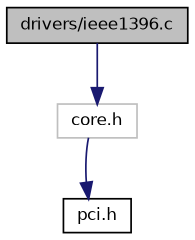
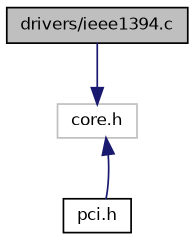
node "drivers/ieee1396.c": label "drivers/ieee1396.c" -> "drivers/ieee1394.c"
edge "core.h" -> "pci.h": reversed
